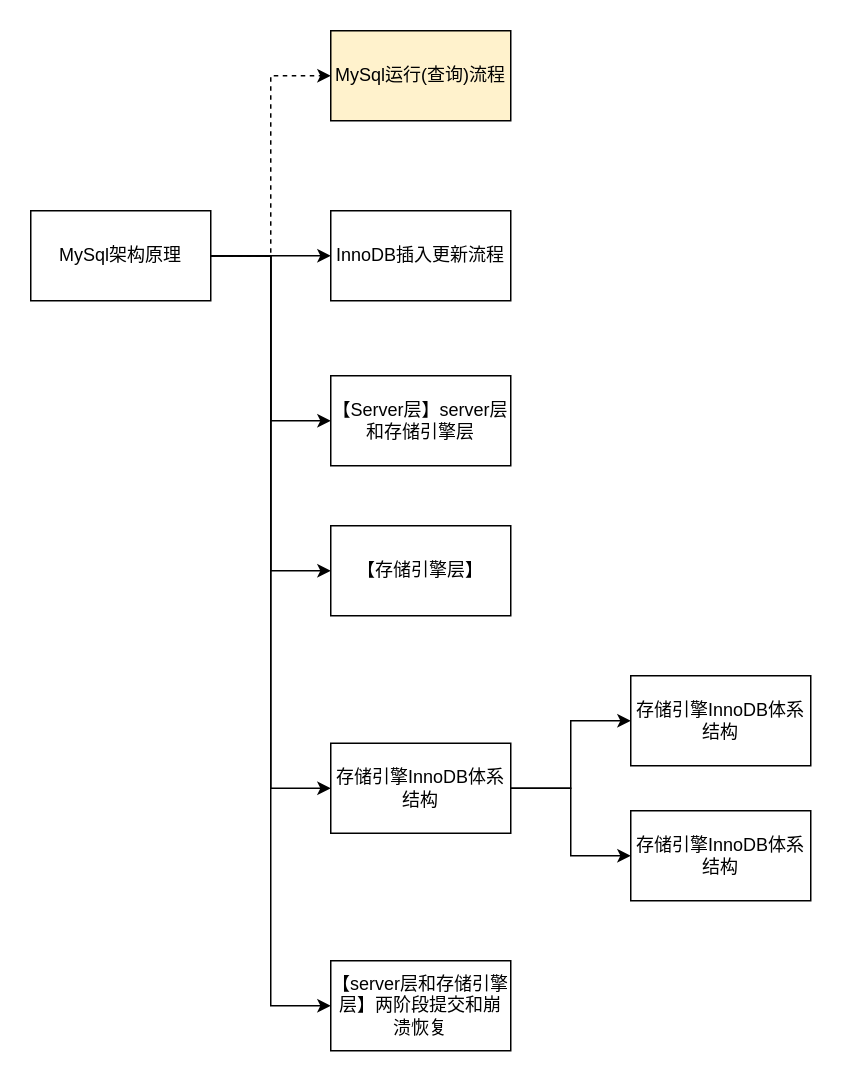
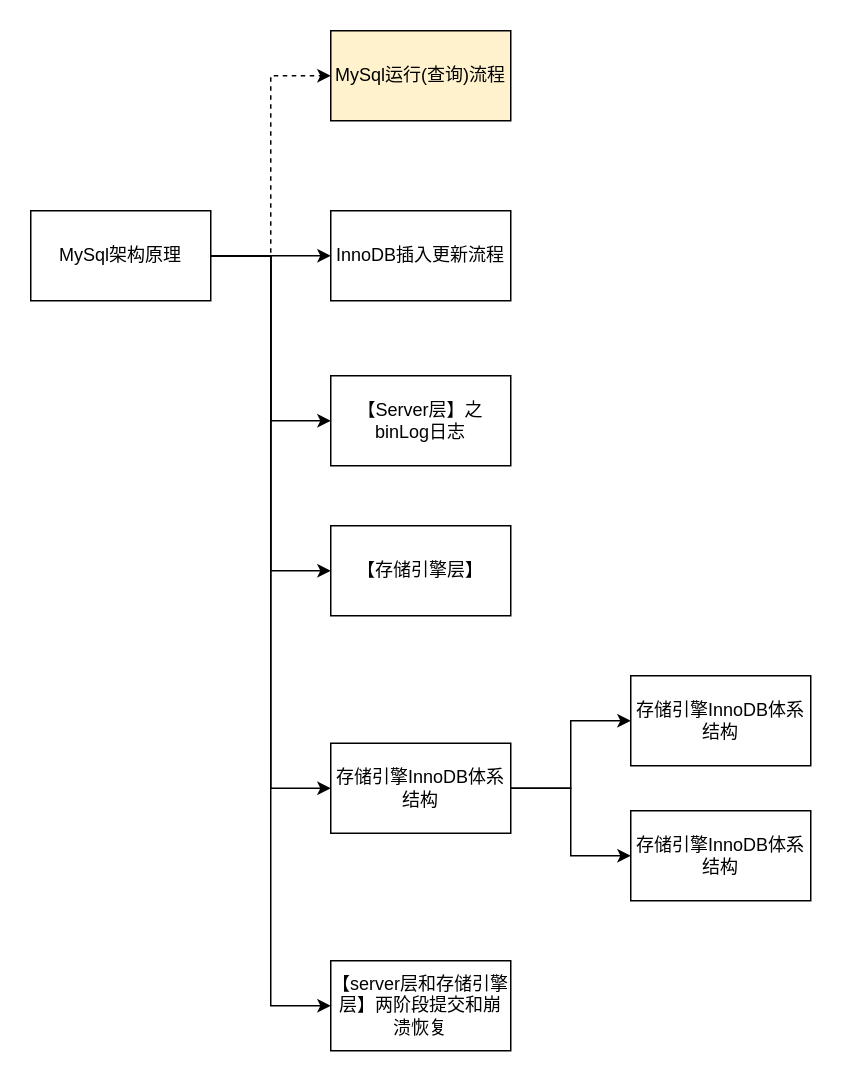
node "【Server层】server层和存储引擎层": label "【Server层】server层和存储引擎层" -> "【Server层】之binLog日志"
